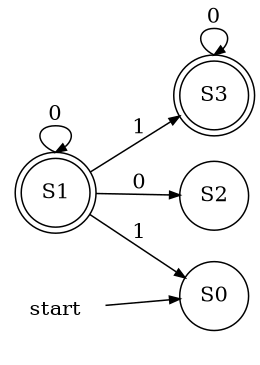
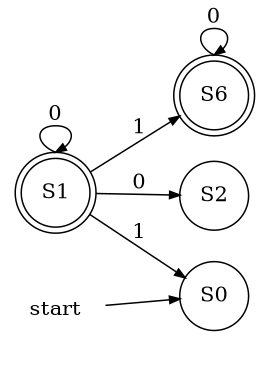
node "S3": label "S3" -> "S6"
